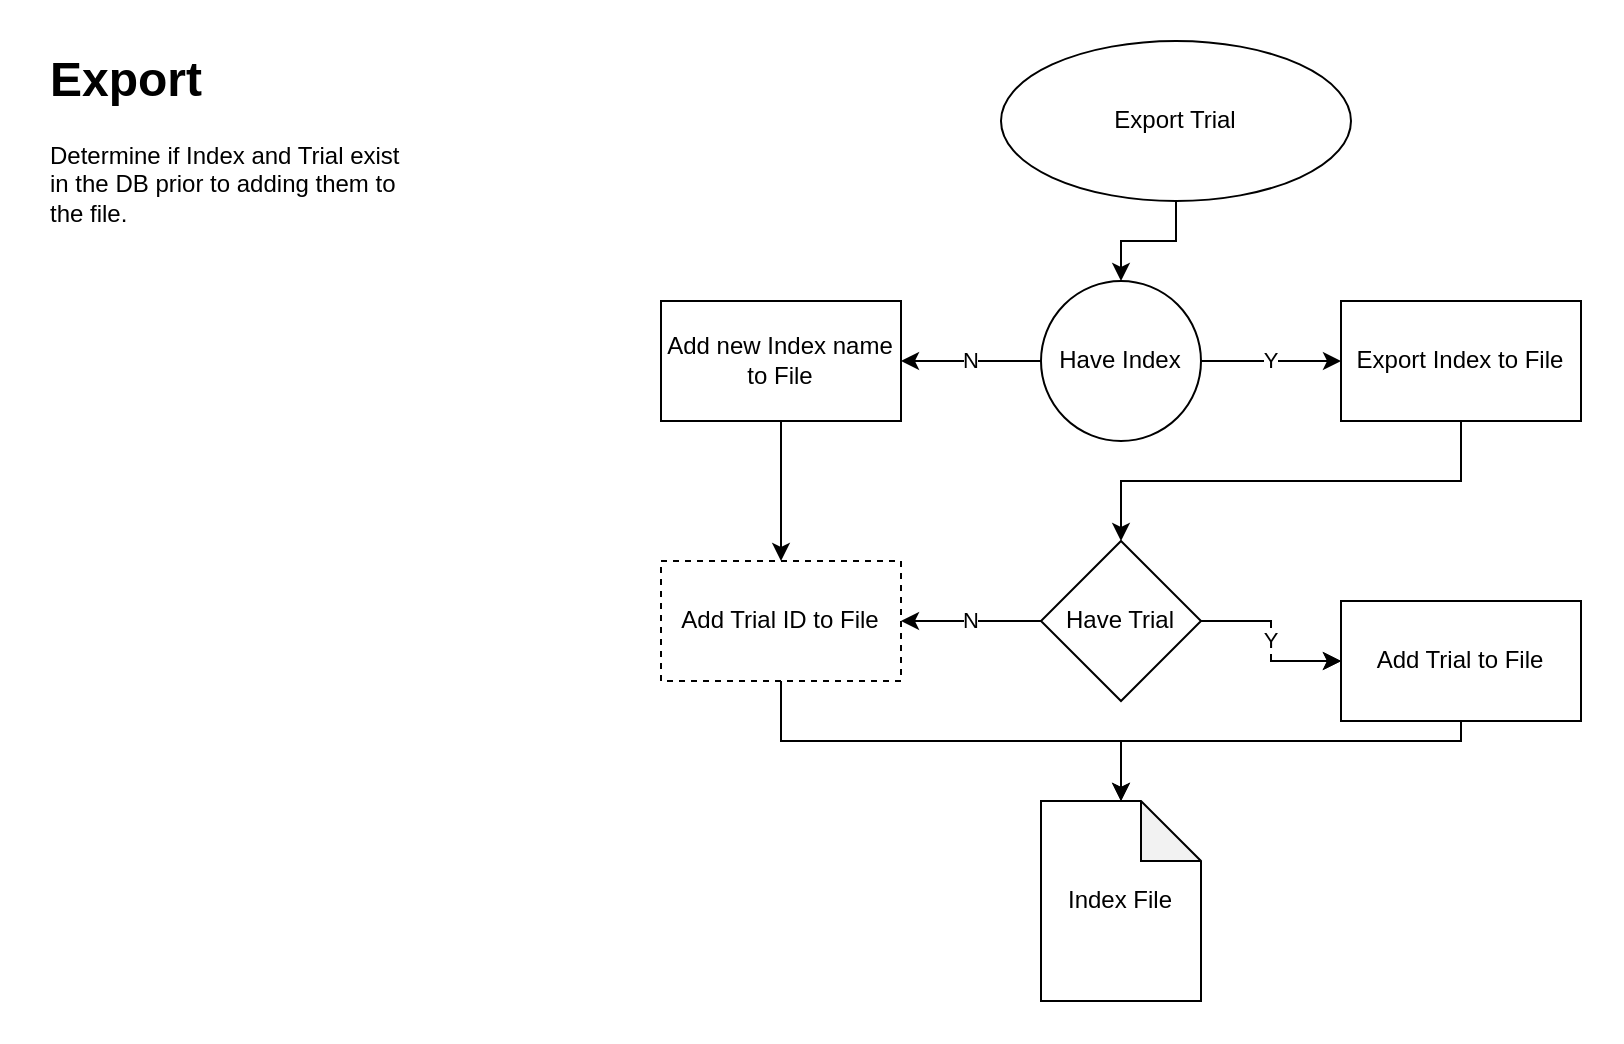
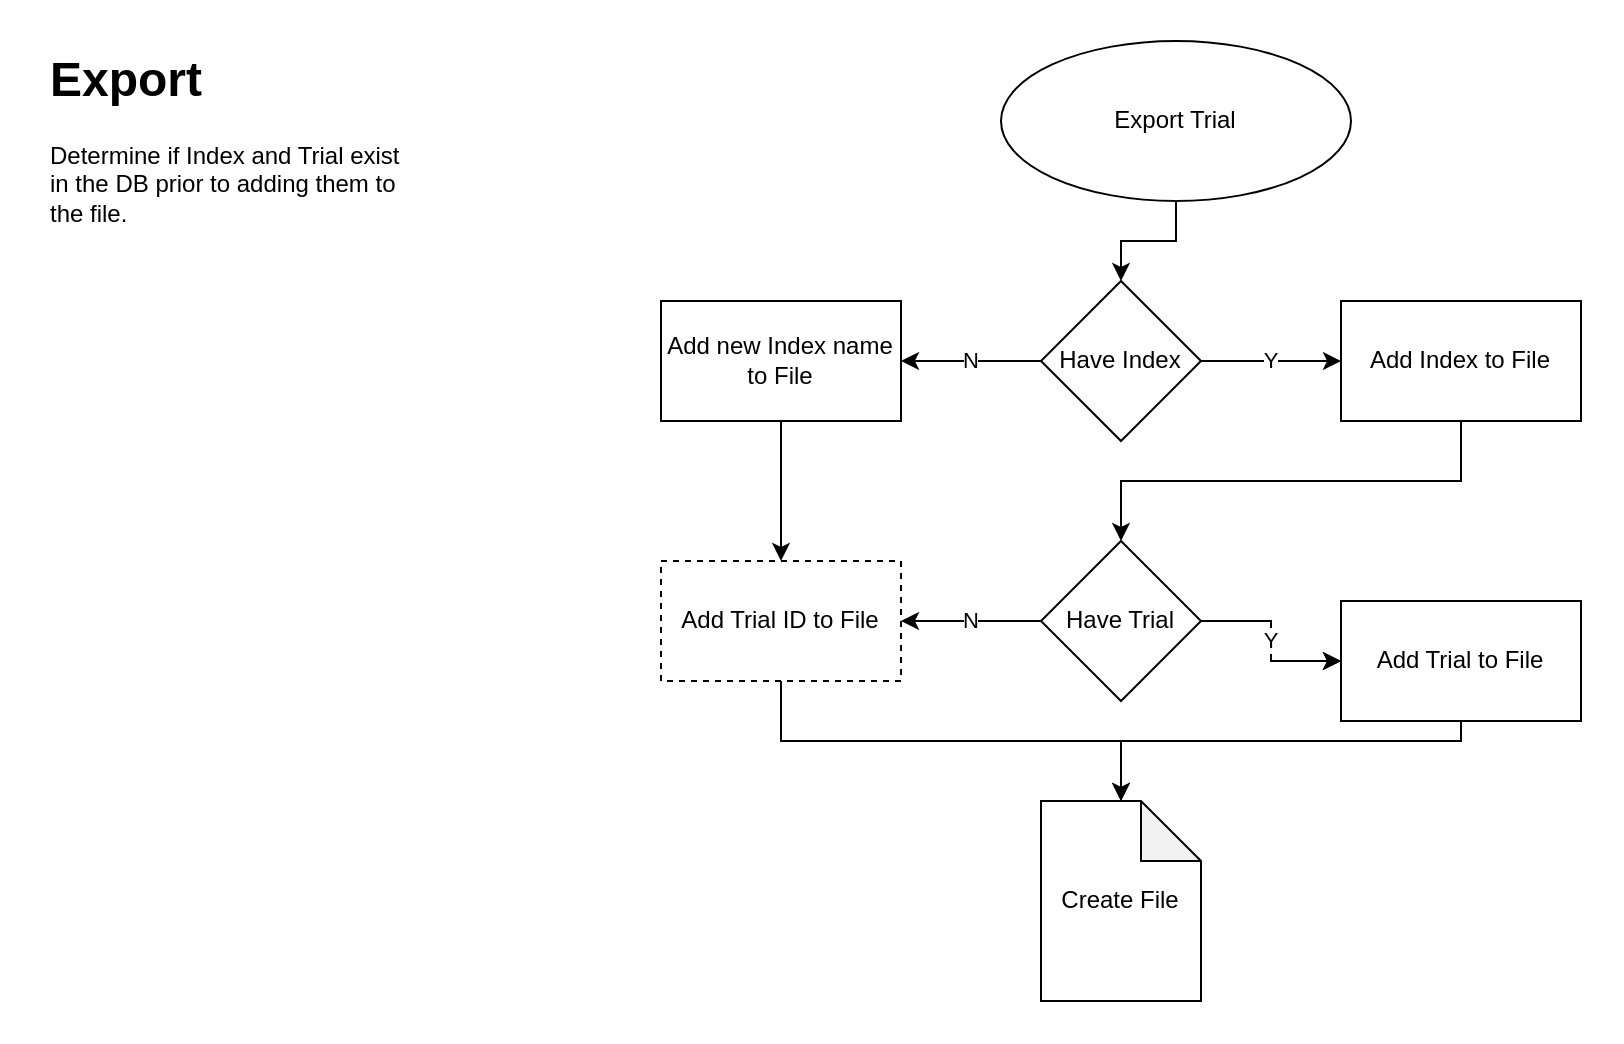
node "Have Index": shape ellipse -> diamond
node "Export Index to File": label "Export Index to File" -> "Add Index to File"
node "Index File": label "Index File" -> "Create File"
